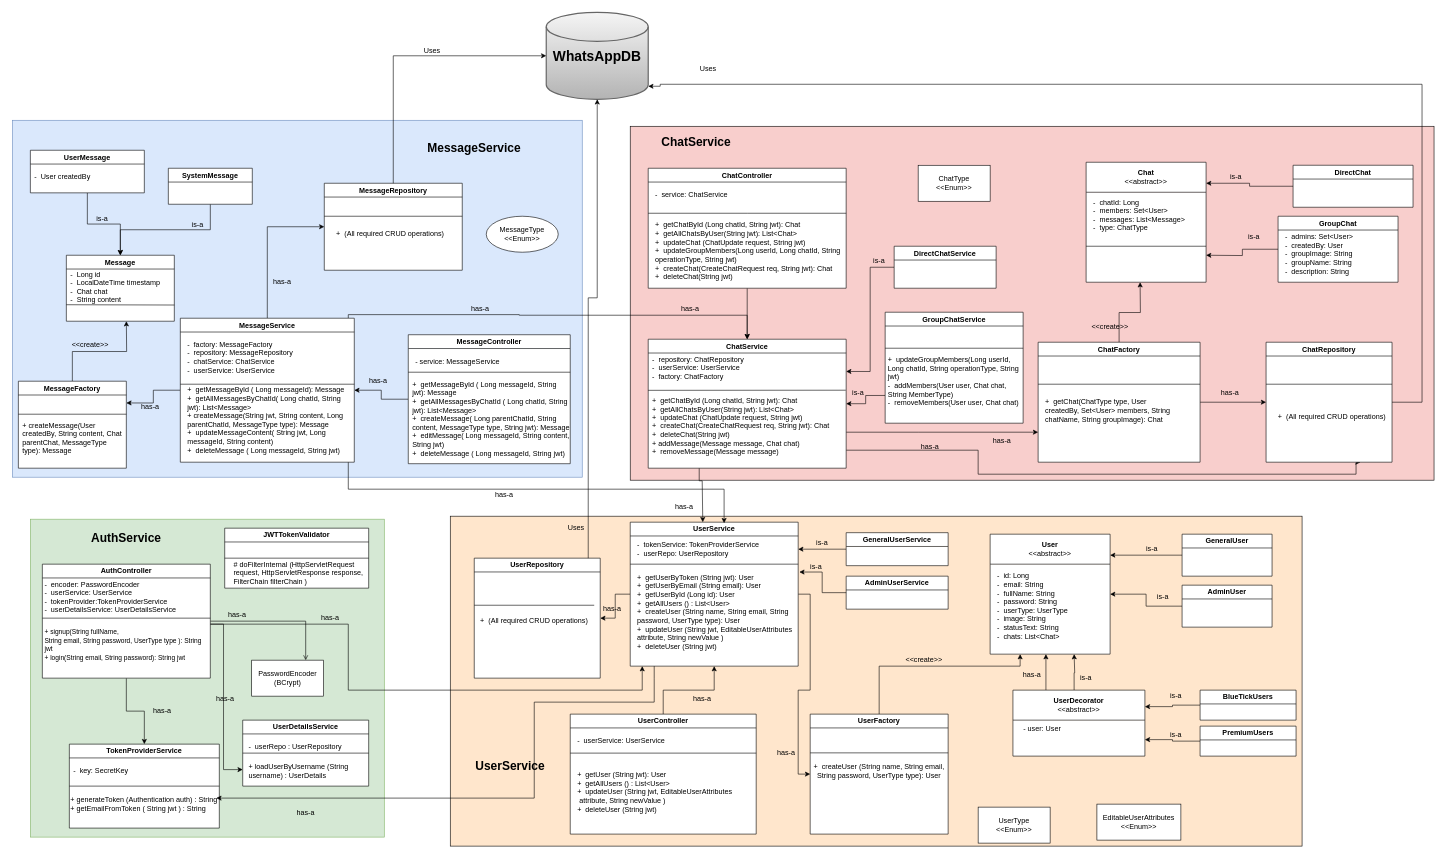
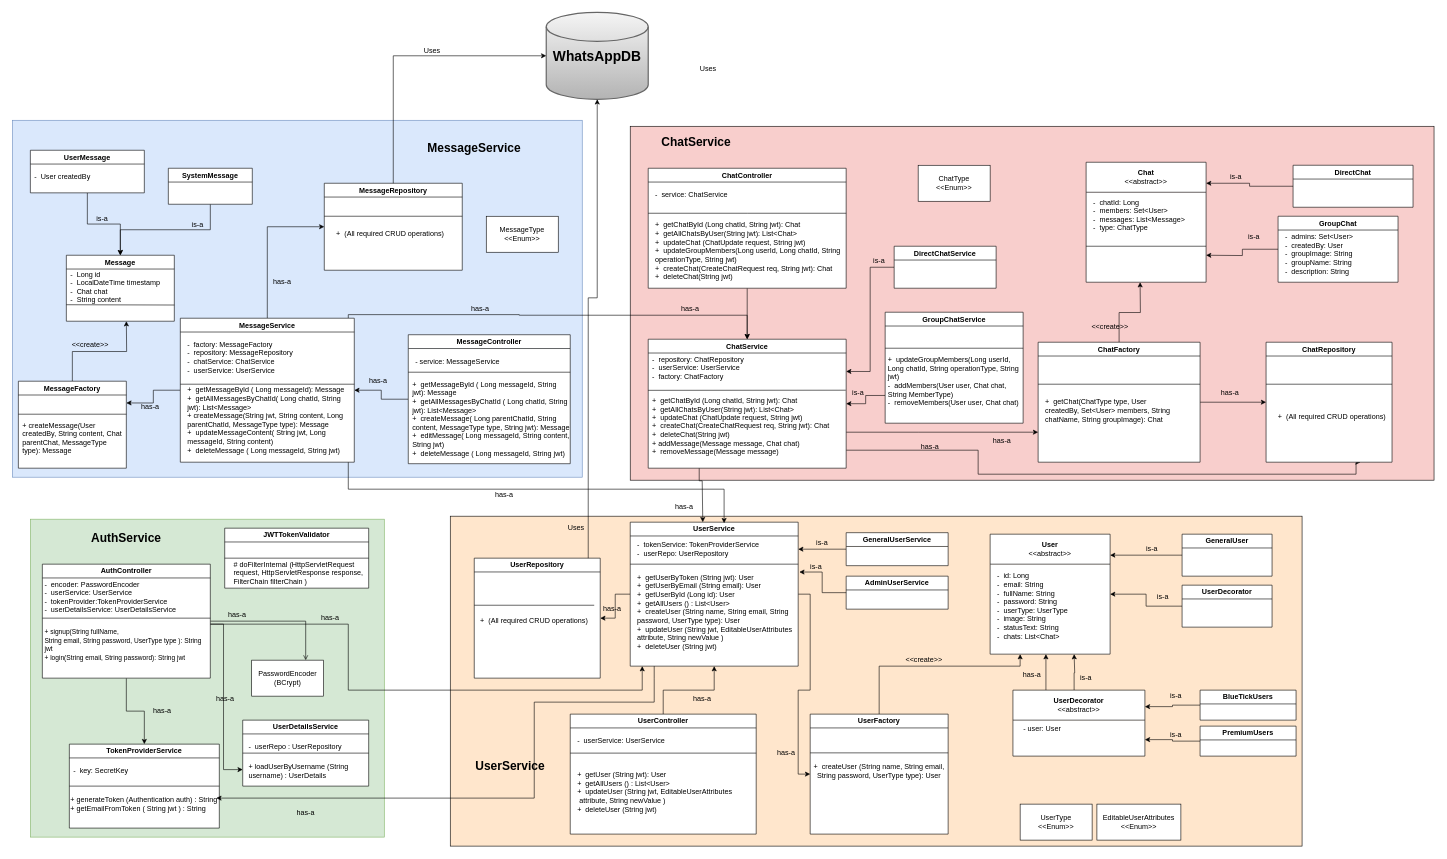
edge "ChatRepository" -> "WhatsAppDB": removed
node "MessageType <<Enum>>": shape ellipse -> rectangle
node "AdminUser": label "AdminUser" -> "UserDecorator"
node "UserType <<Enum>>": moved (1014, 825) -> (1056, 822)
